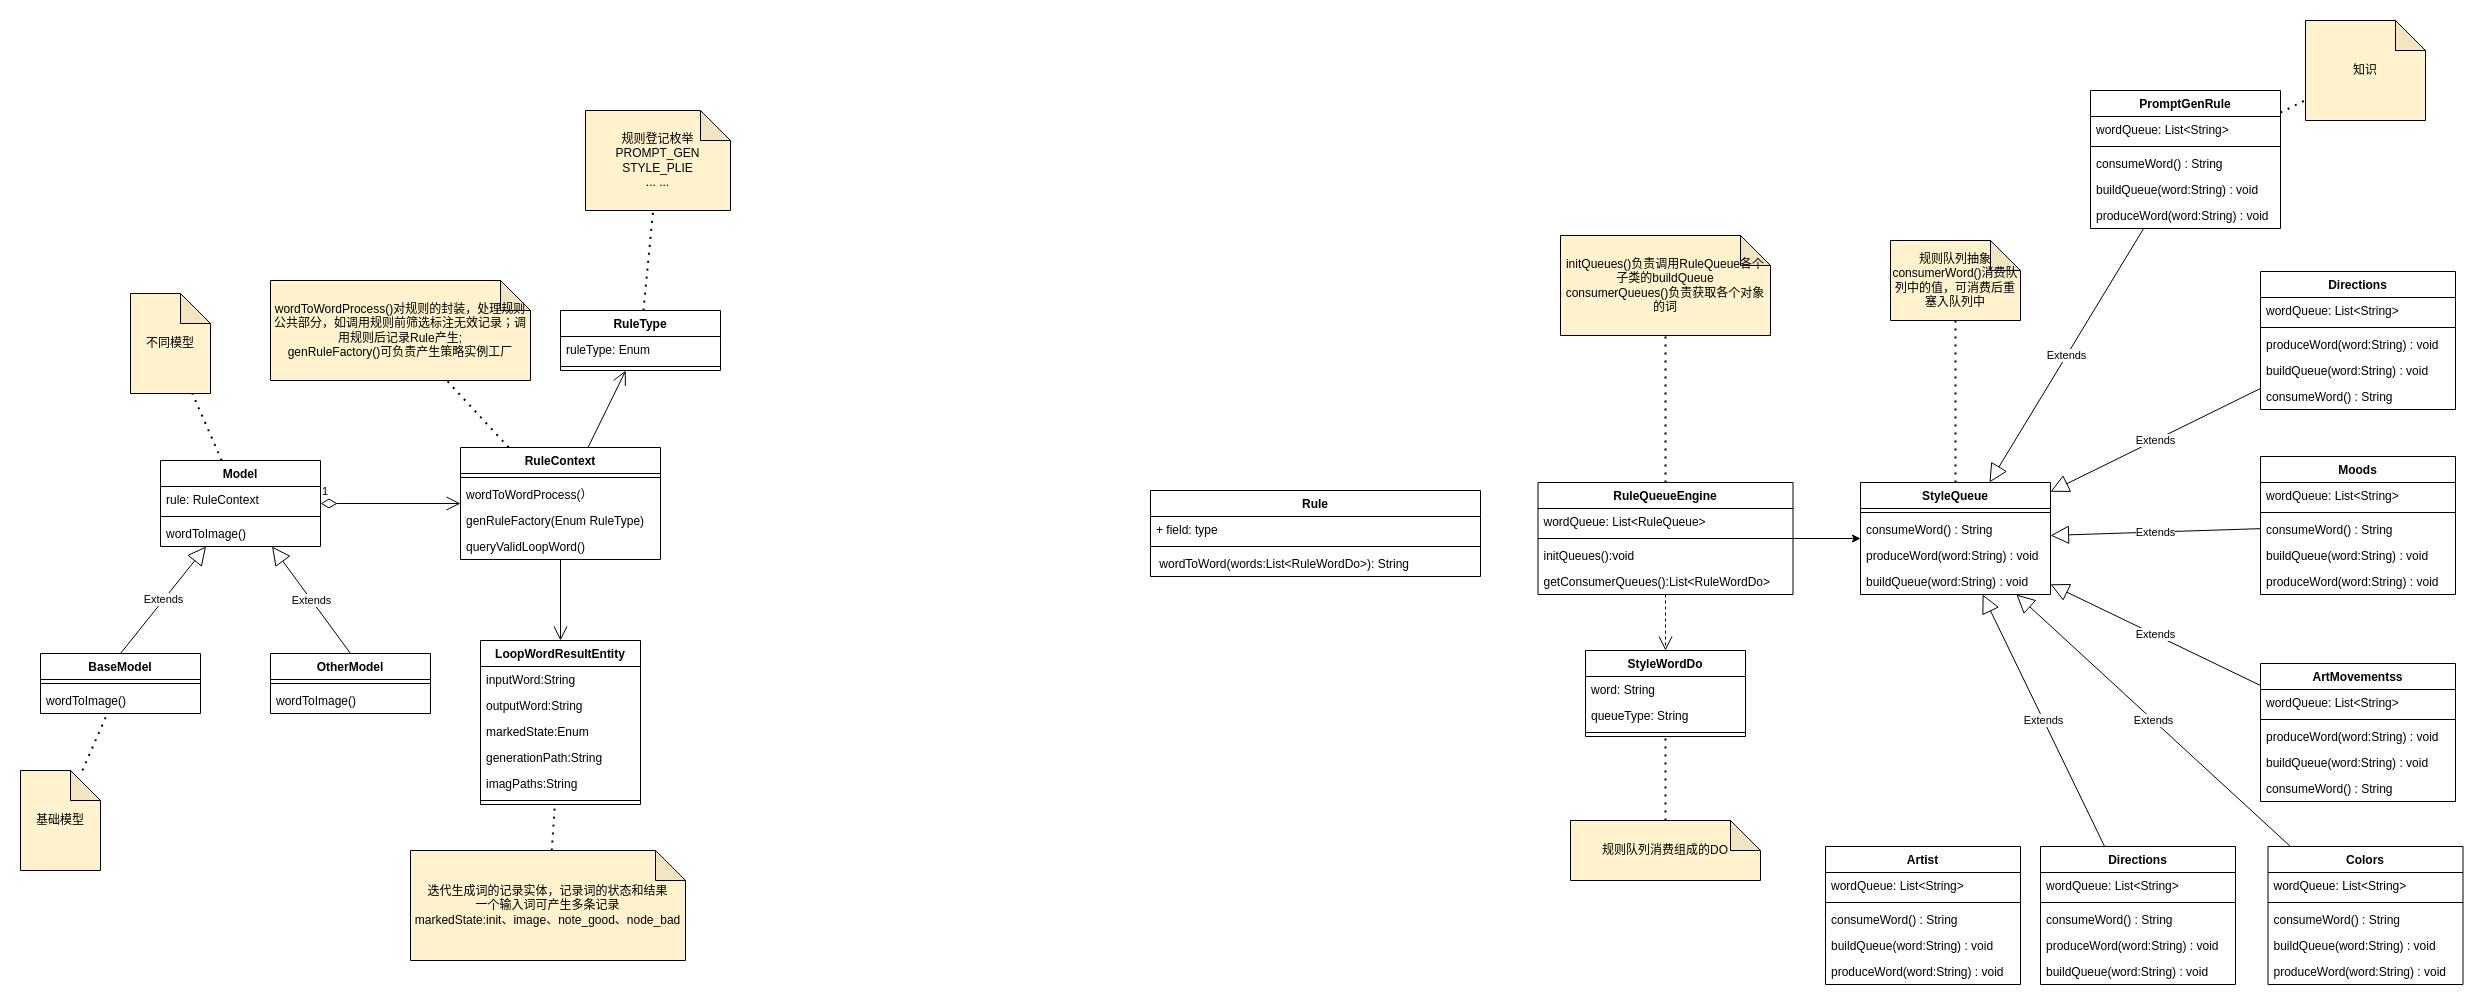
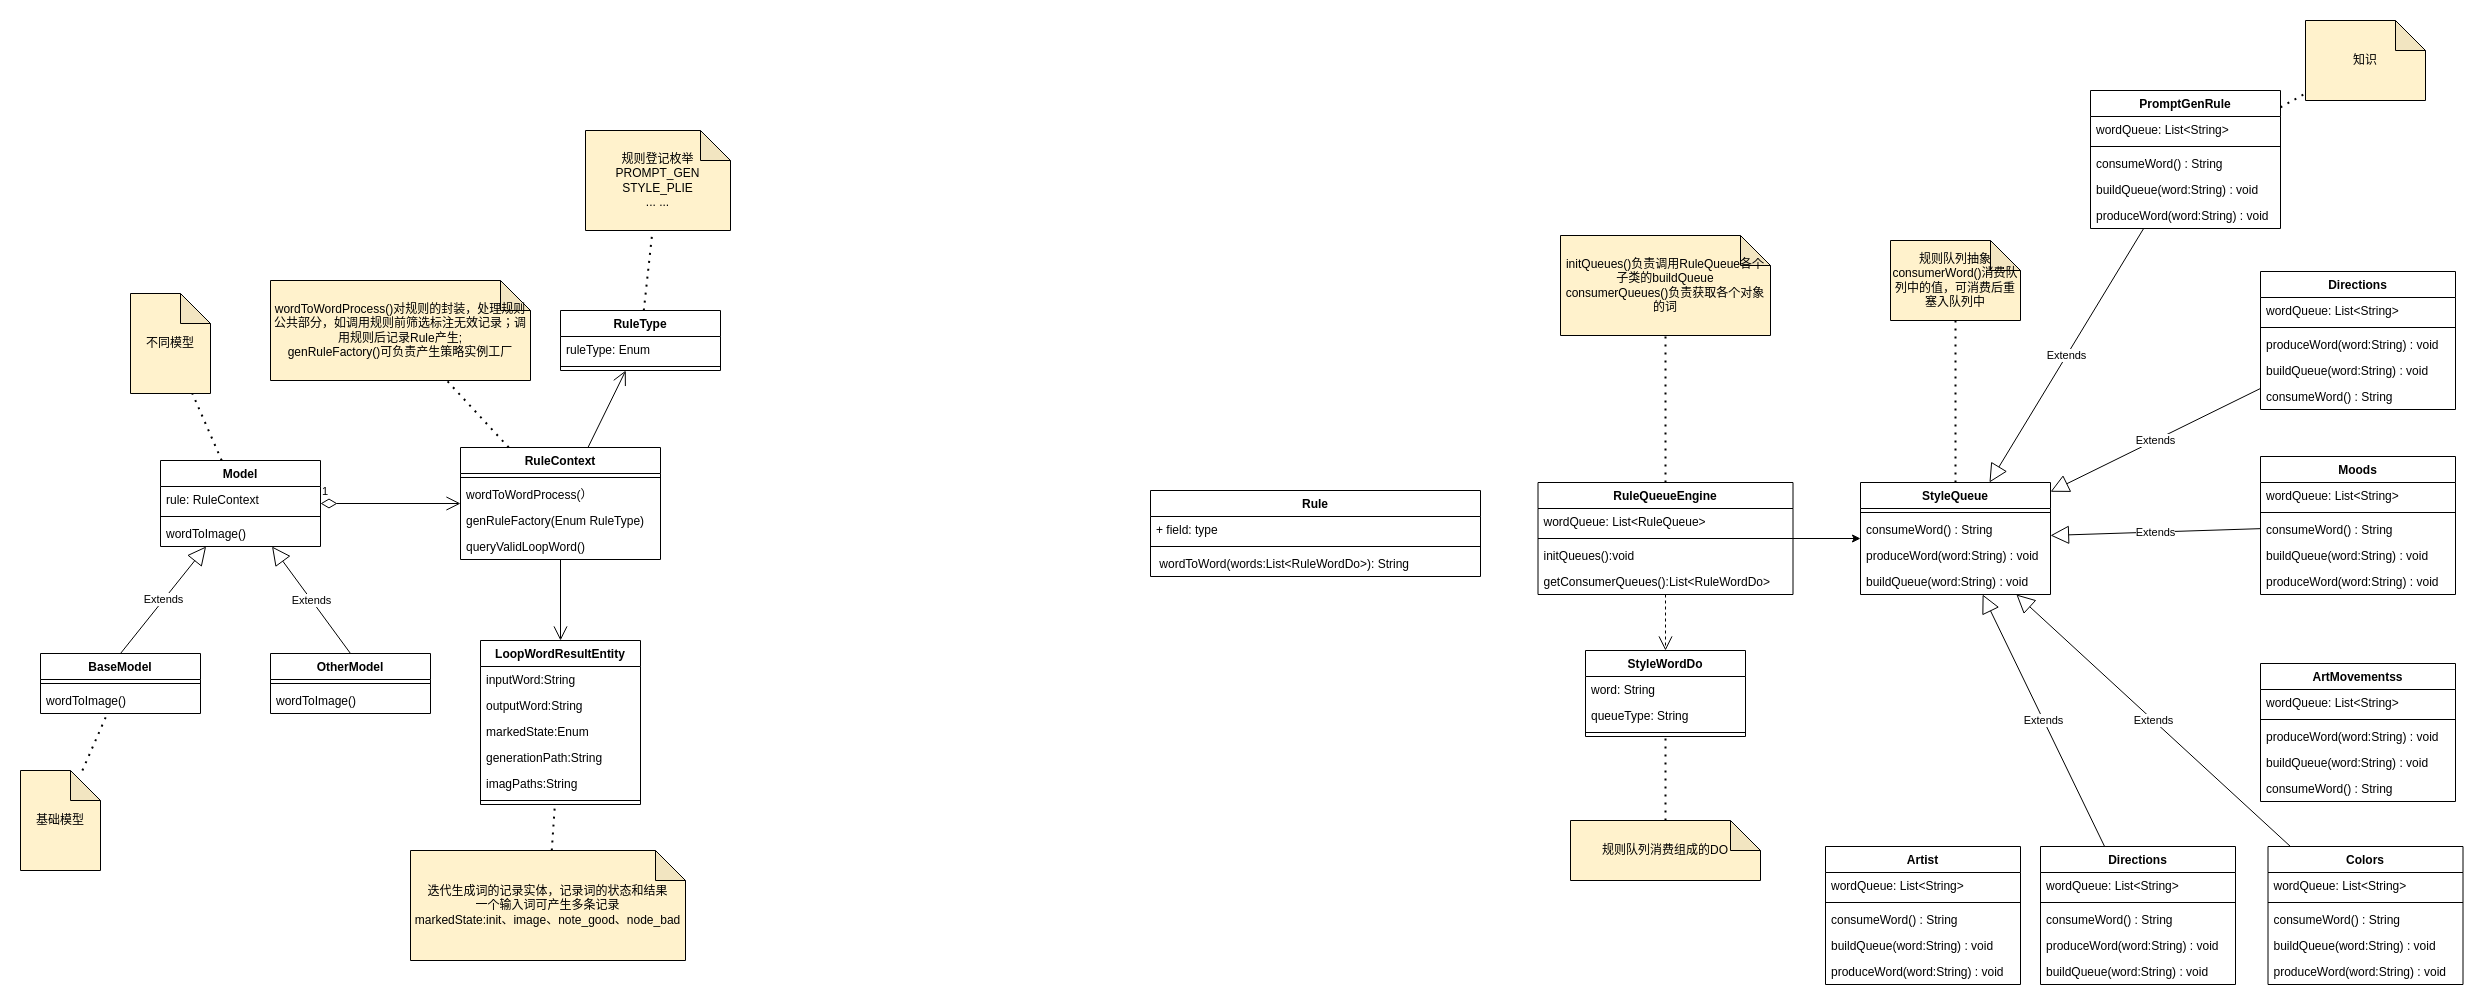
node "知识": size 120x100 -> 120x80
node "规则登记枚举 PROMPT_GEN STYLE_PLIE ... ...": moved (658, 161) -> (658, 181)
edge "ArtMovementss" -> "StyleQueue": removed, label "Extends"
